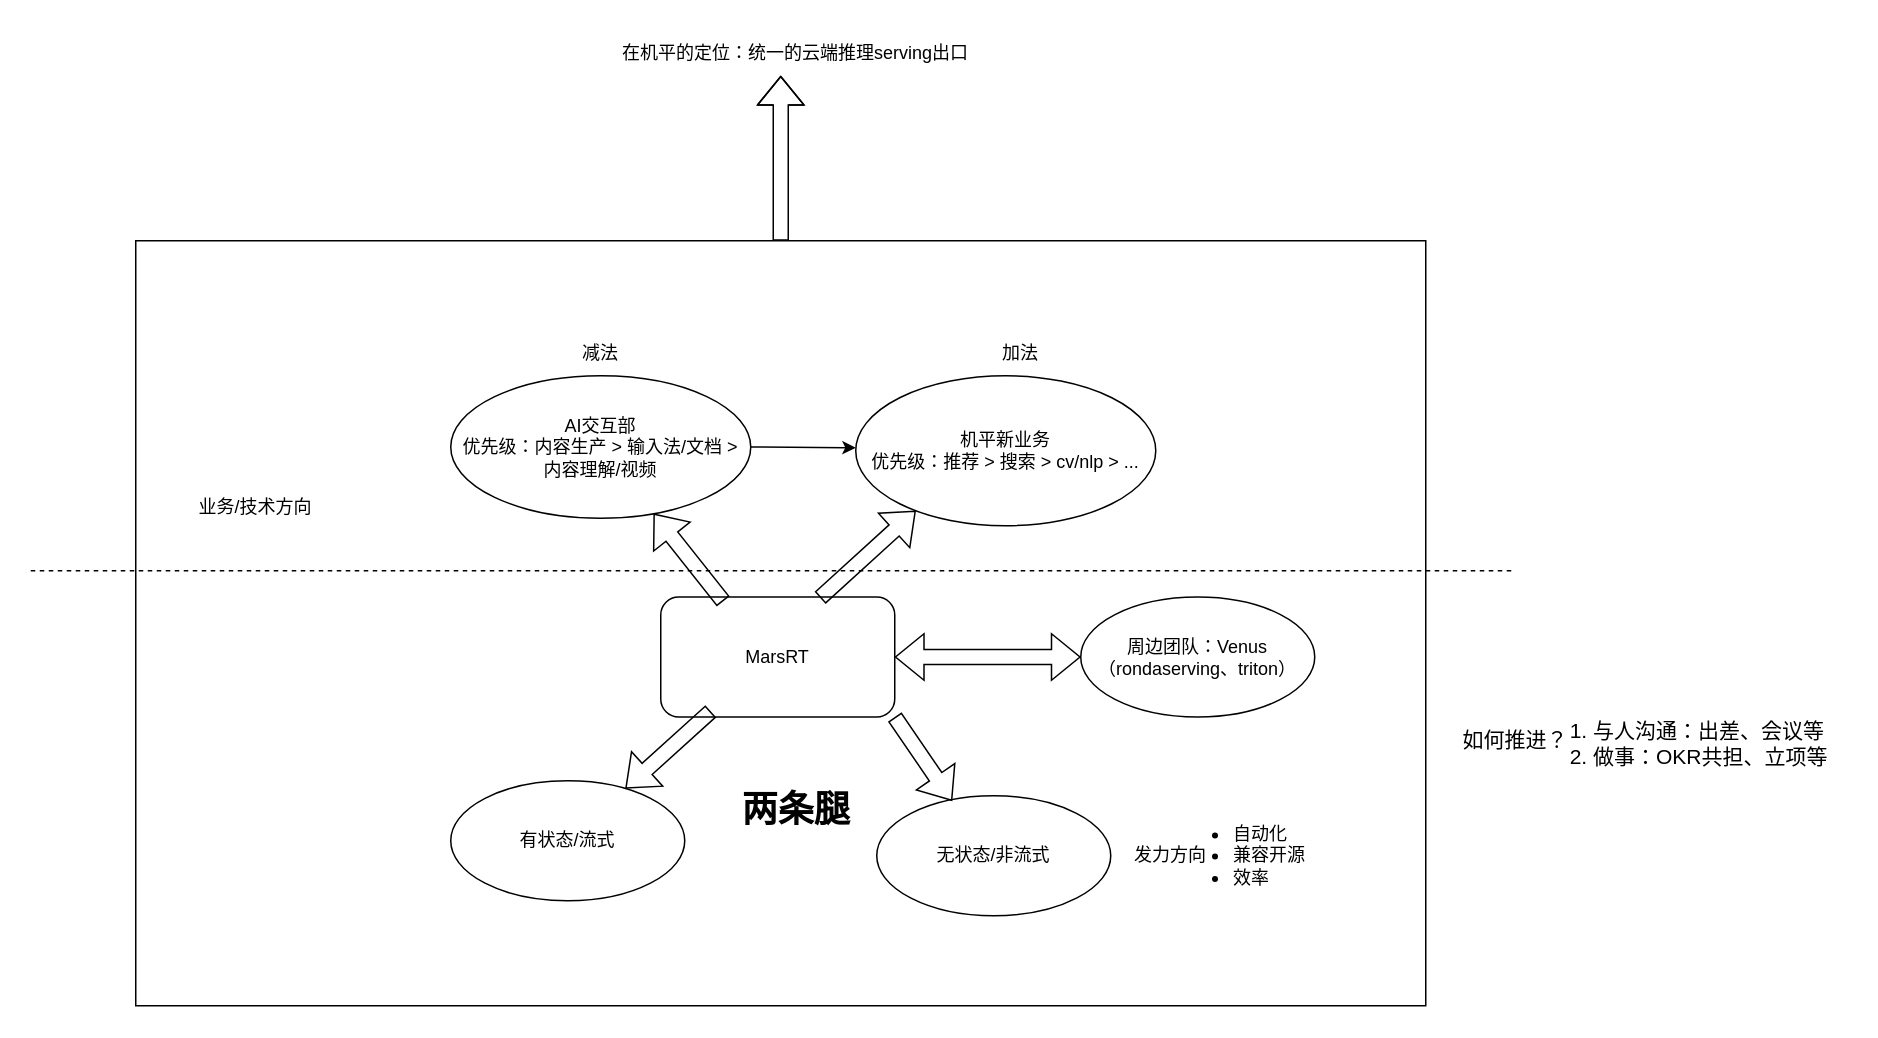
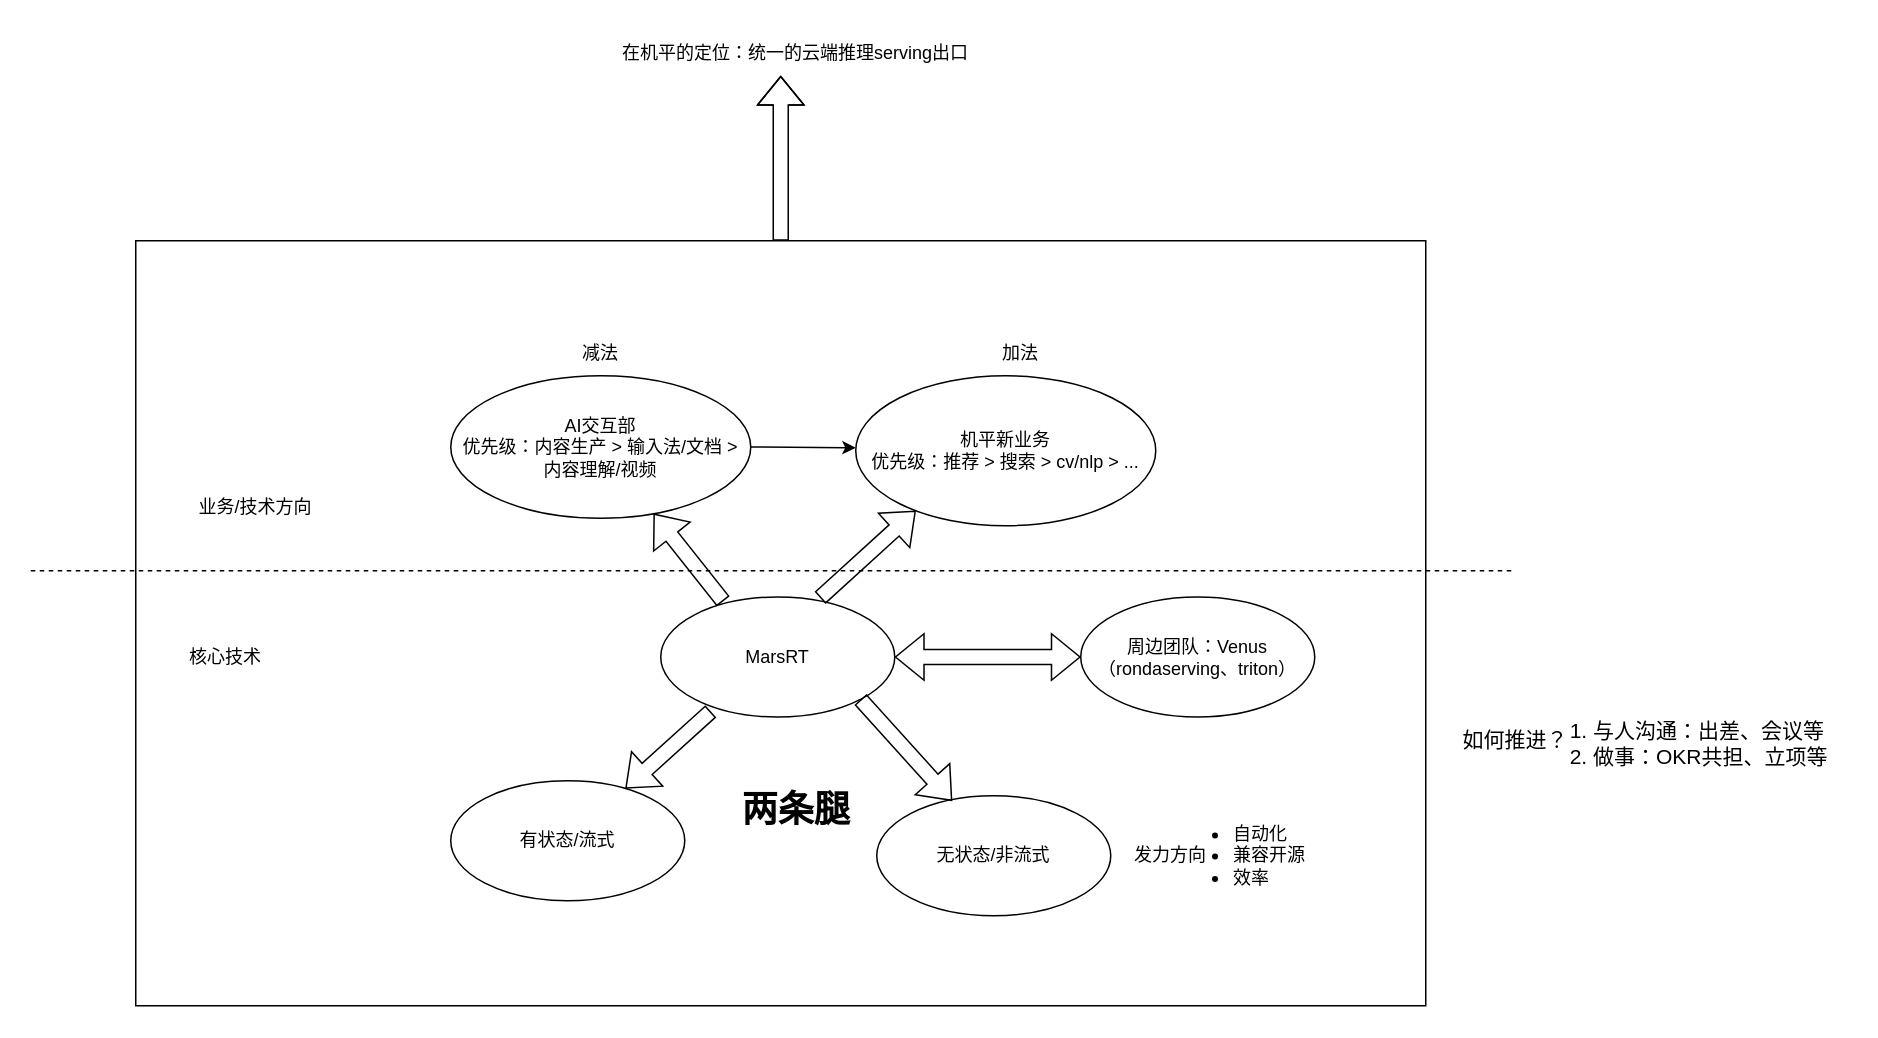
node "核心技术": added
node "MarsRT": shape rounded rectangle -> ellipse
